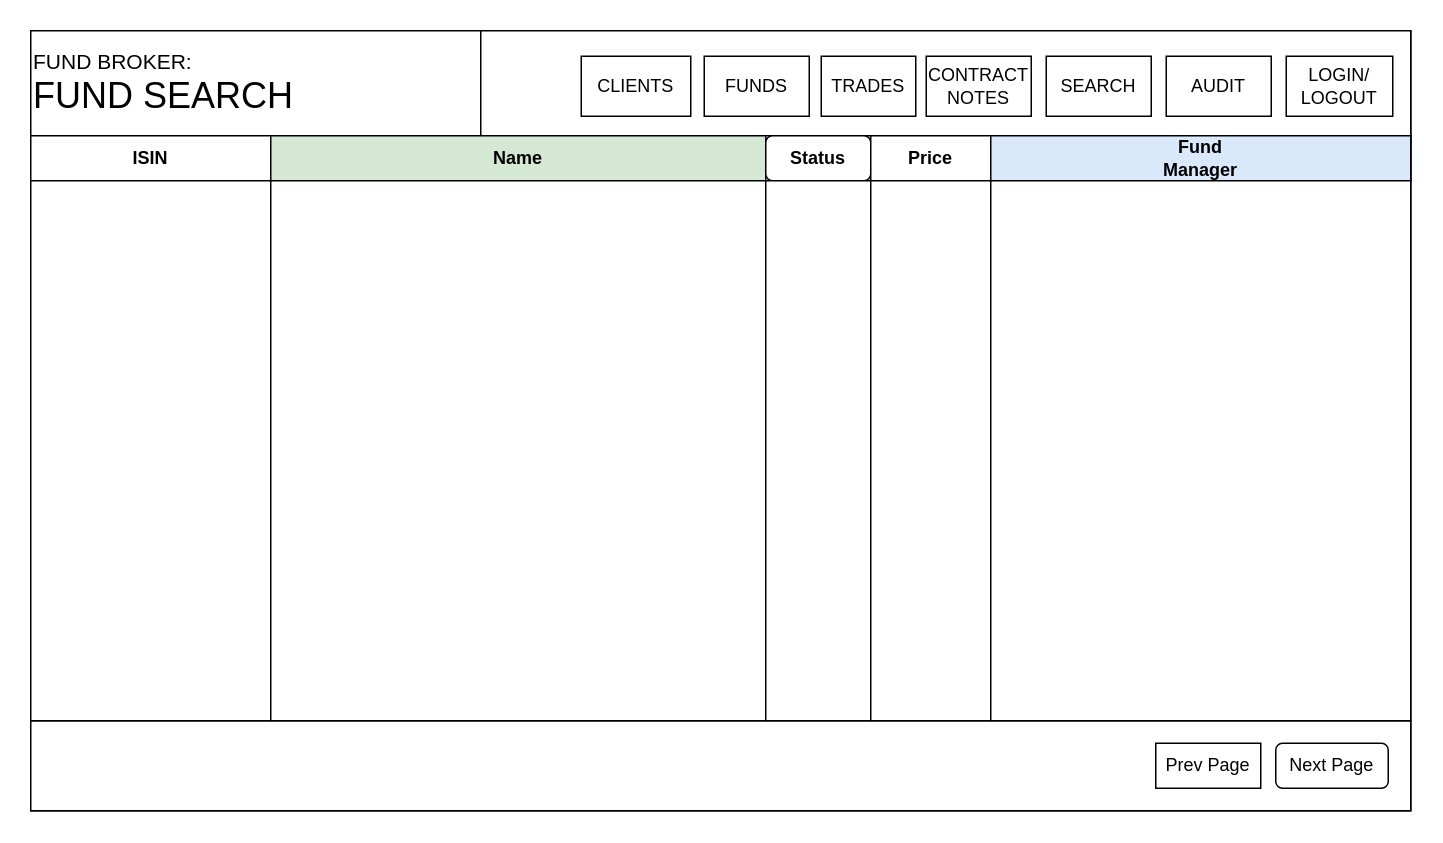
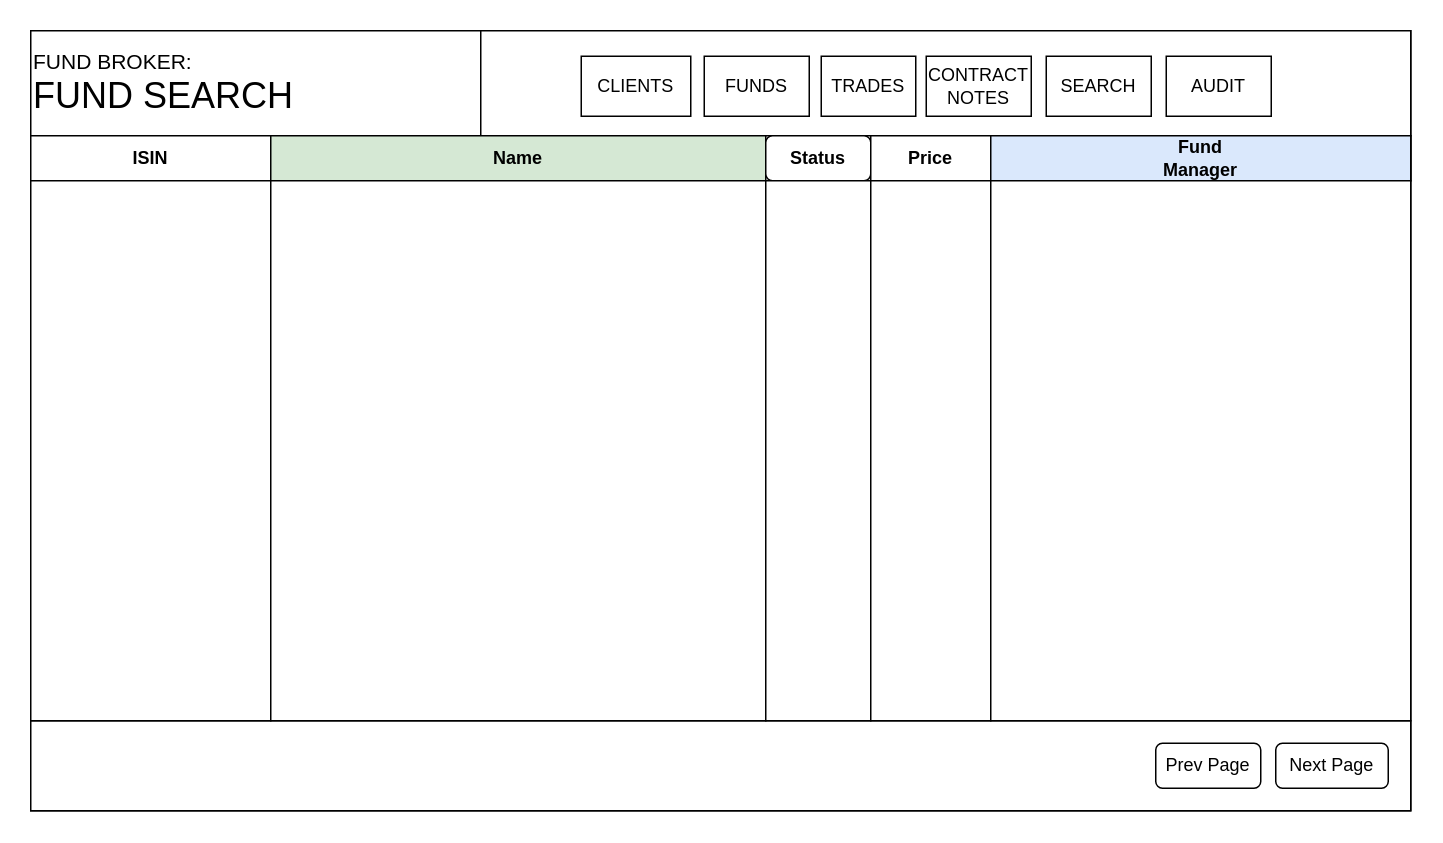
node "LOGIN/ LOGOUT": removed
node "Prev Page": shape rectangle -> rounded rectangle
